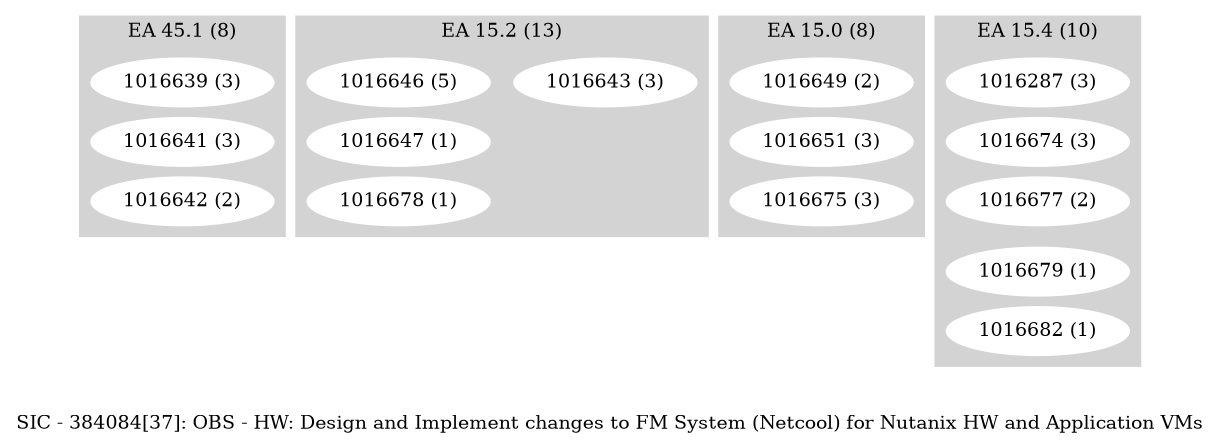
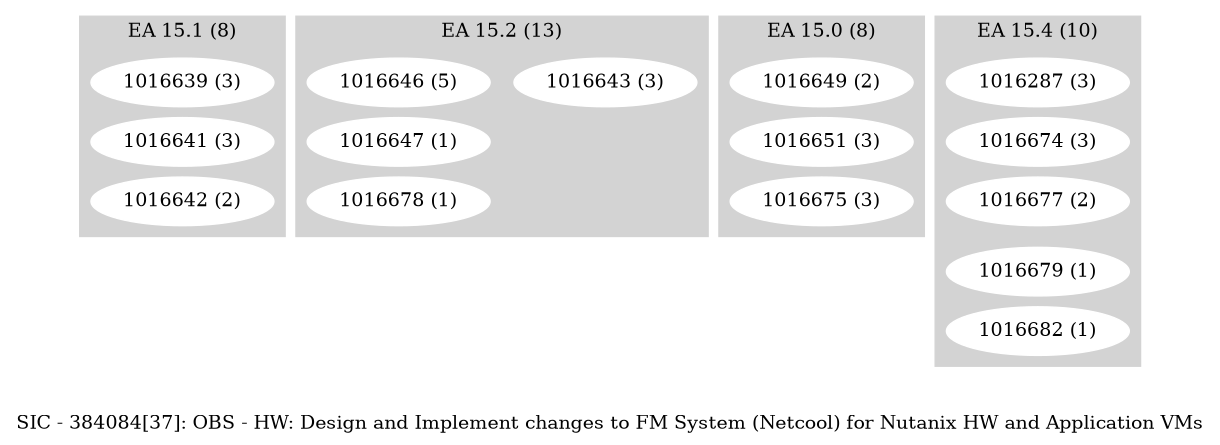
cluster "EA 45.1 (8)": label "EA 45.1 (8)" -> "EA 15.1 (8)"
